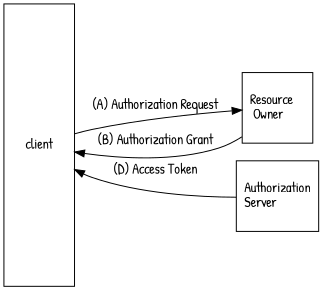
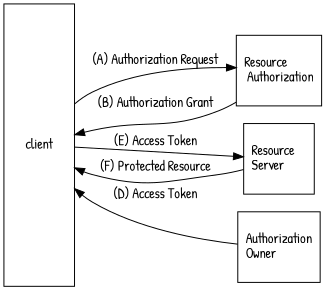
node "Resource Owner": label "Resource Owner" -> "Resource Authorization"
node "Resource Server": added
node "Authorization Server": label "Authorization Server" -> "Authorization Owner"
